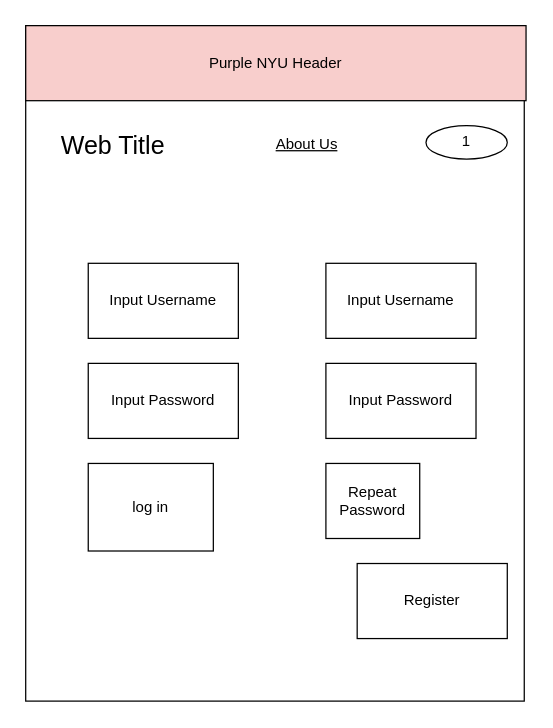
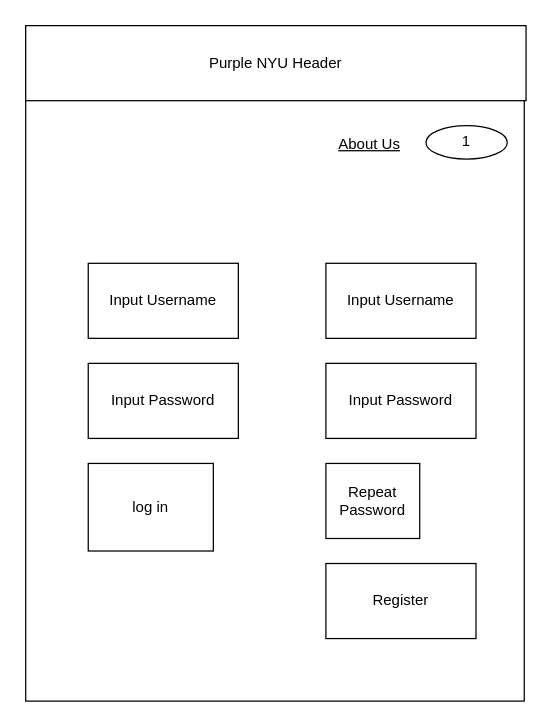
node "Purple NYU Header": fillcolor #f8cecc -> #ffffff
node "Web Title": removed
node "About Us": moved (307, 144) -> (369, 144)
node "Register": moved (432, 601) -> (401, 601)
